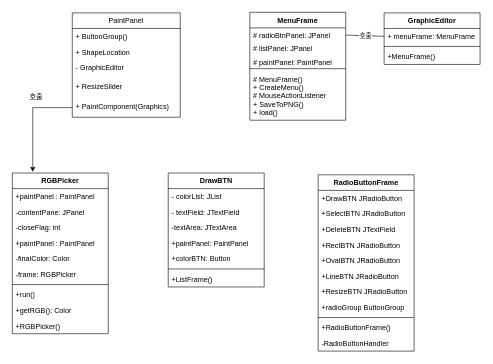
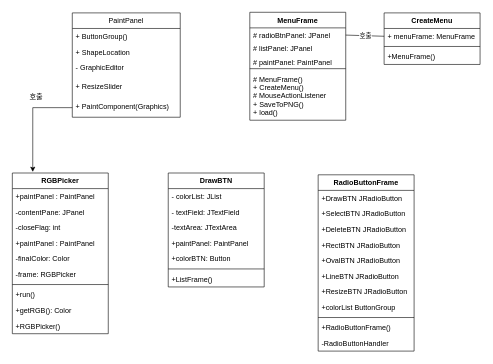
node "GraphicEditor": label "GraphicEditor" -> "CreateMenu"
node "+DeleteBTN JTextField": label "+DeleteBTN JTextField" -> "+DeleteBTN JRadioButton"
node "+radioGroup ButtonGroup": label "+radioGroup ButtonGroup" -> "+colorList ButtonGroup"
